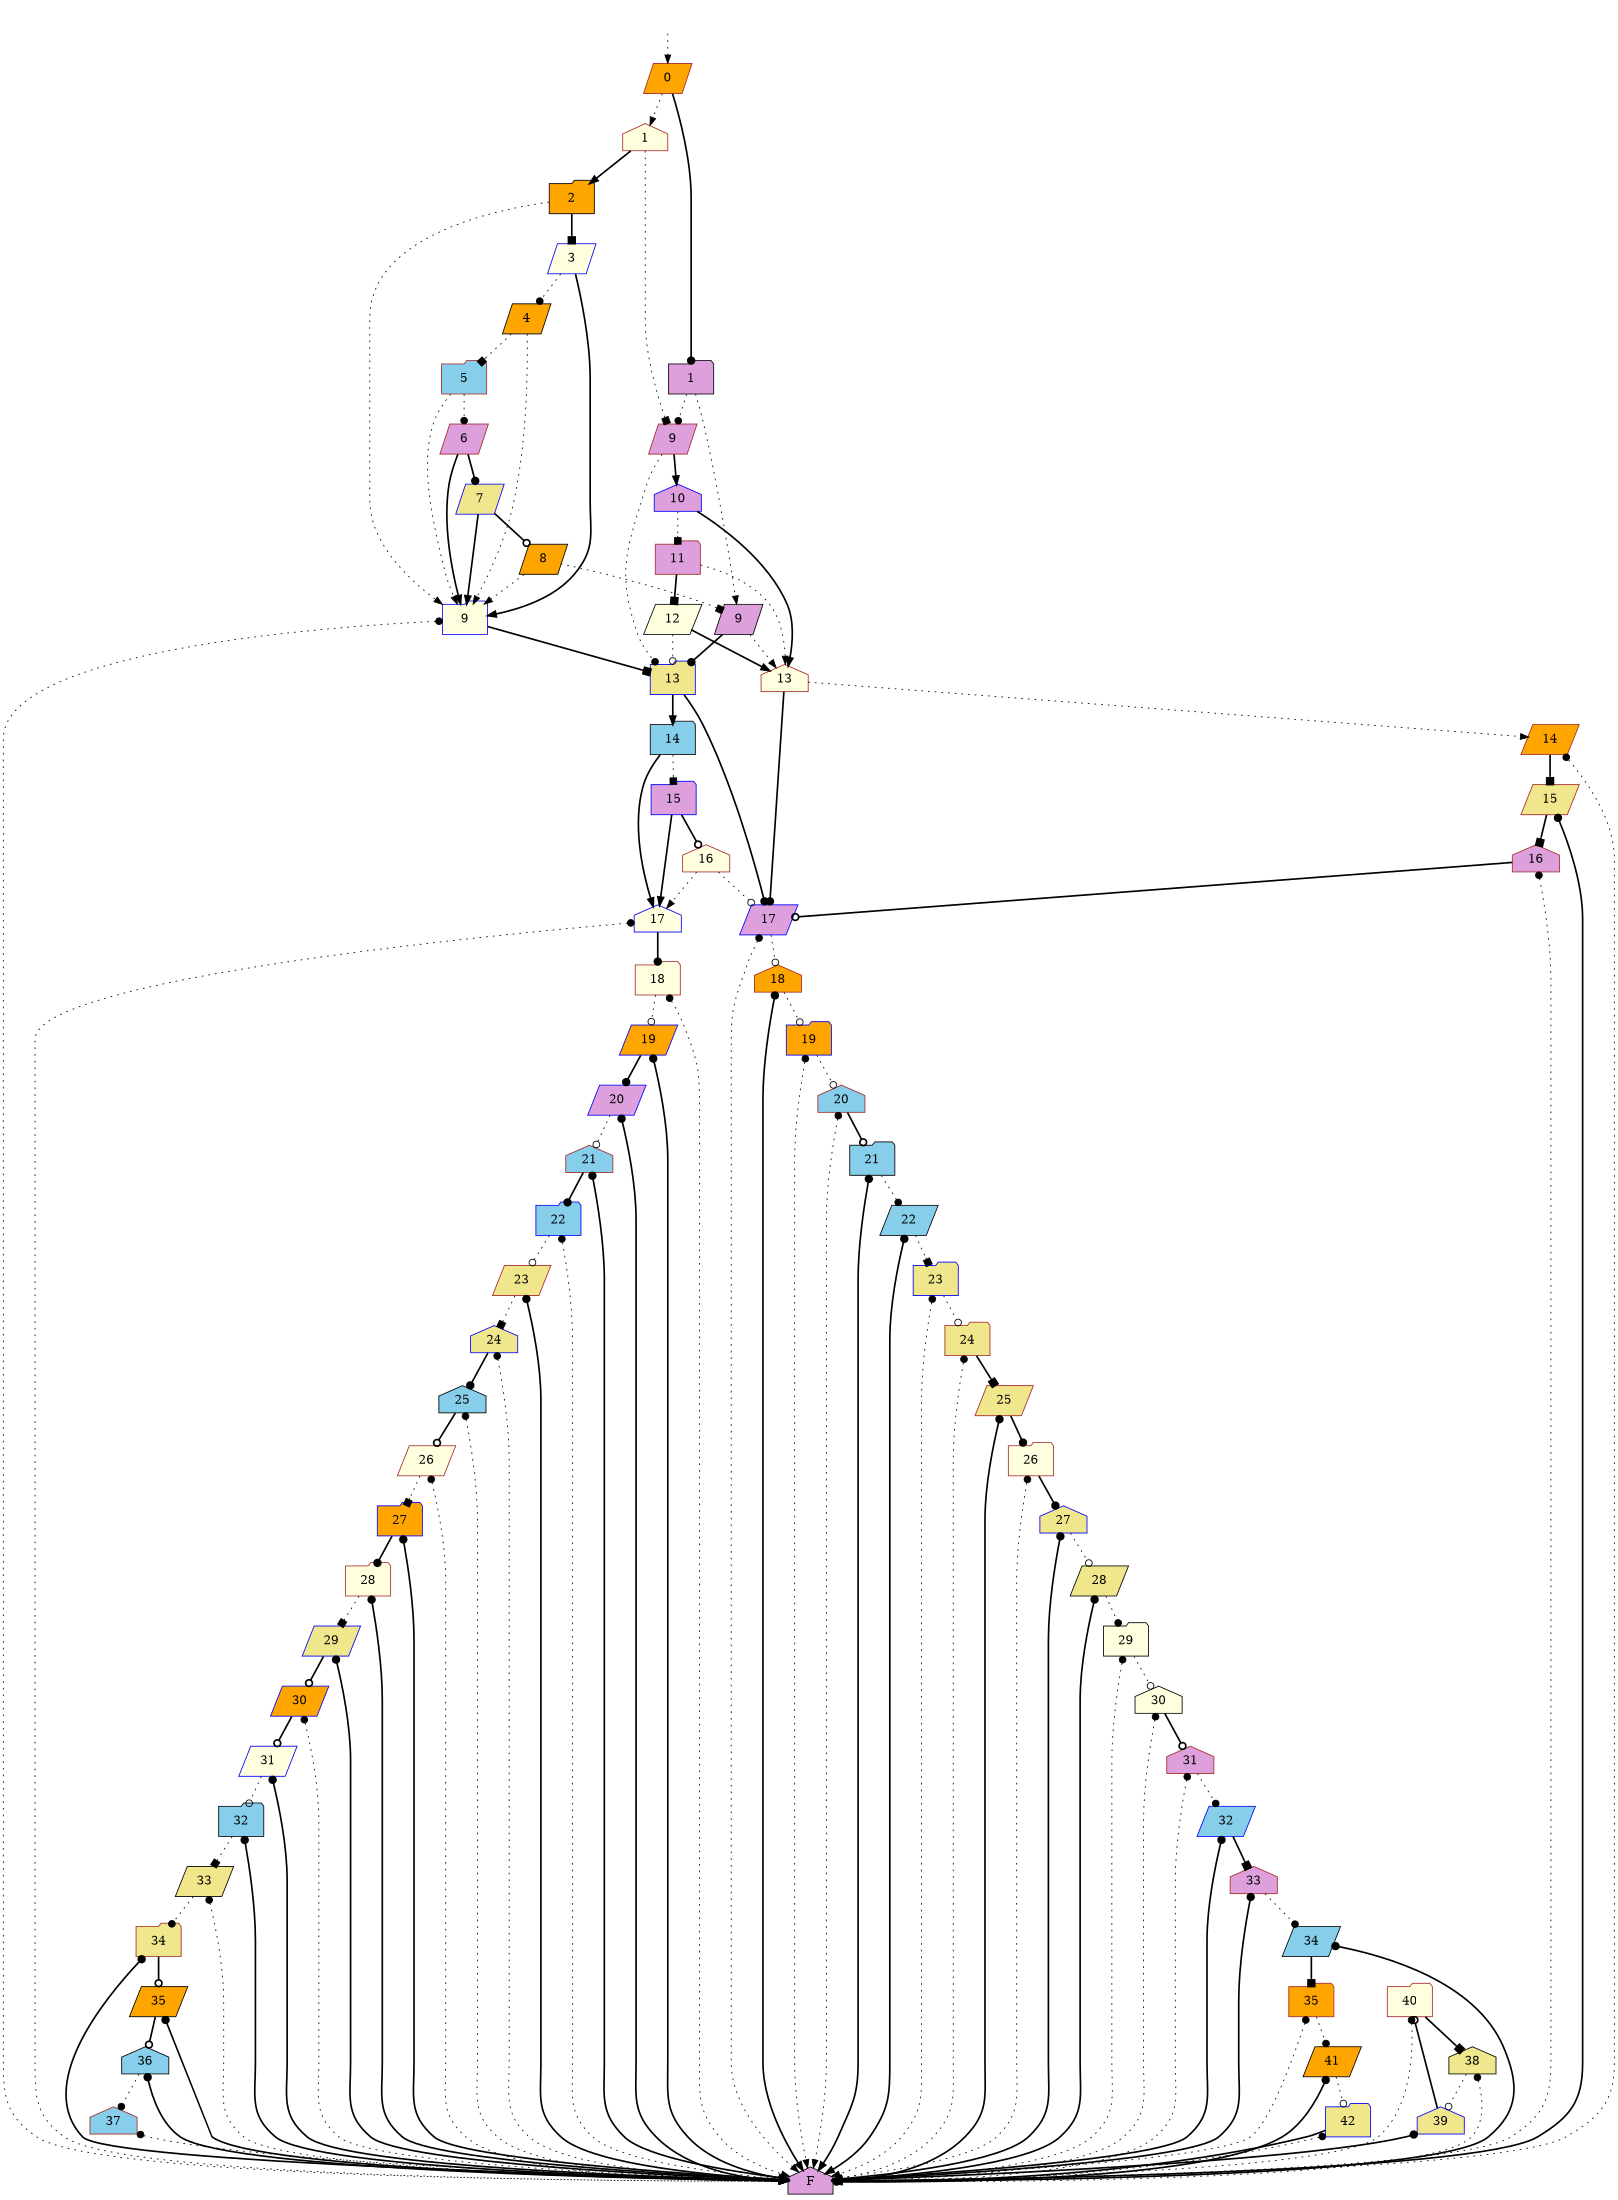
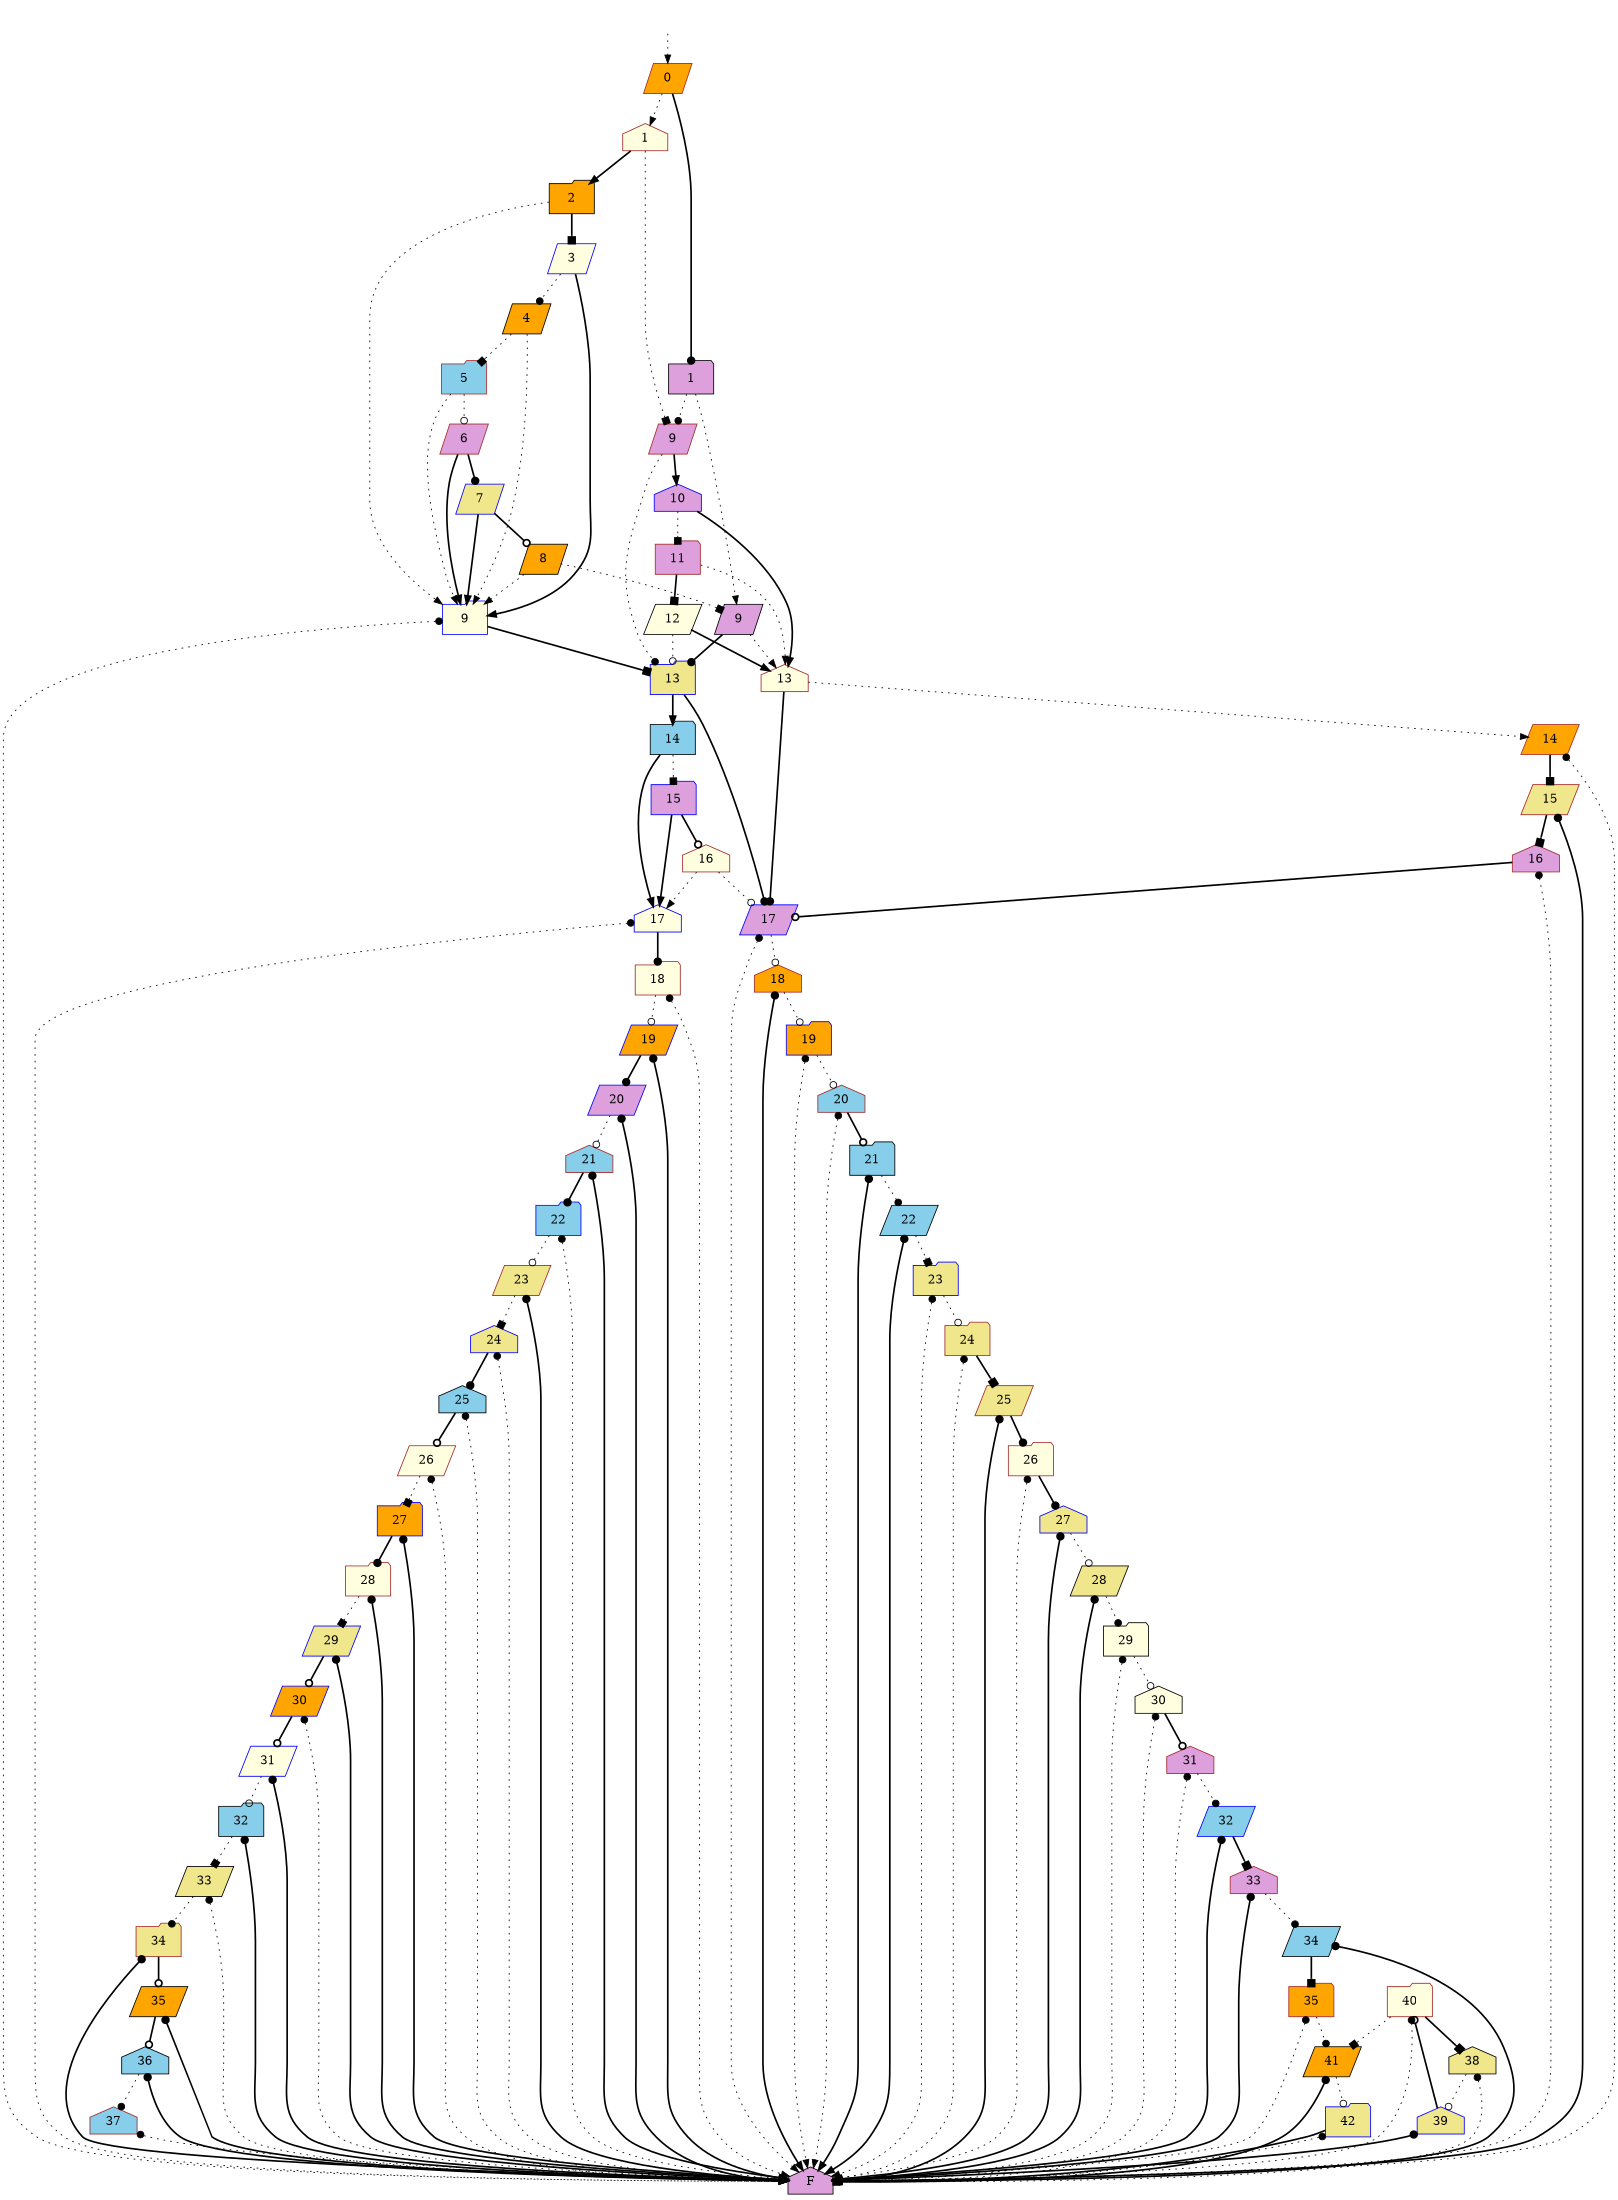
edge "5" -> "6": arrowhead dot -> odot
edge "40" -> "41": added
edge "42" -> "F": arrowhead dot -> box
